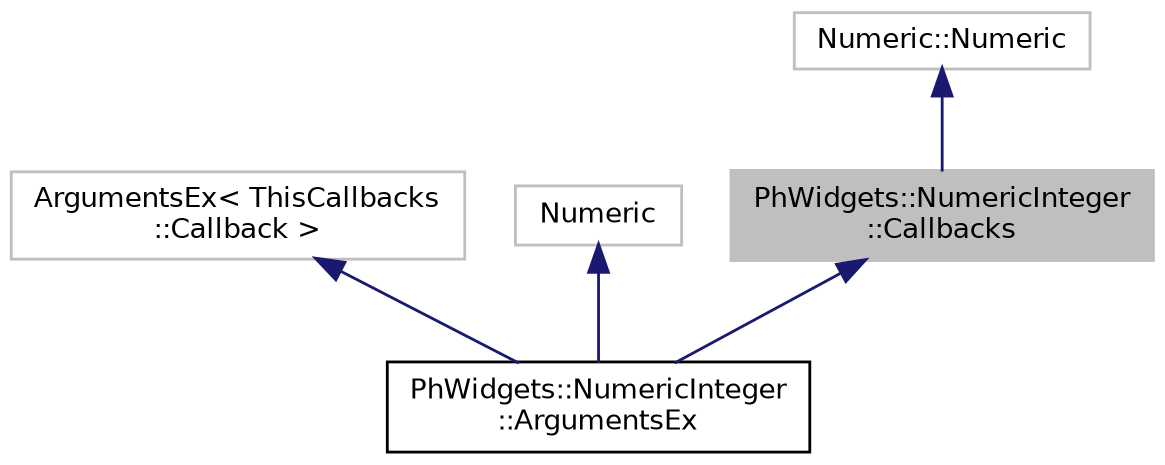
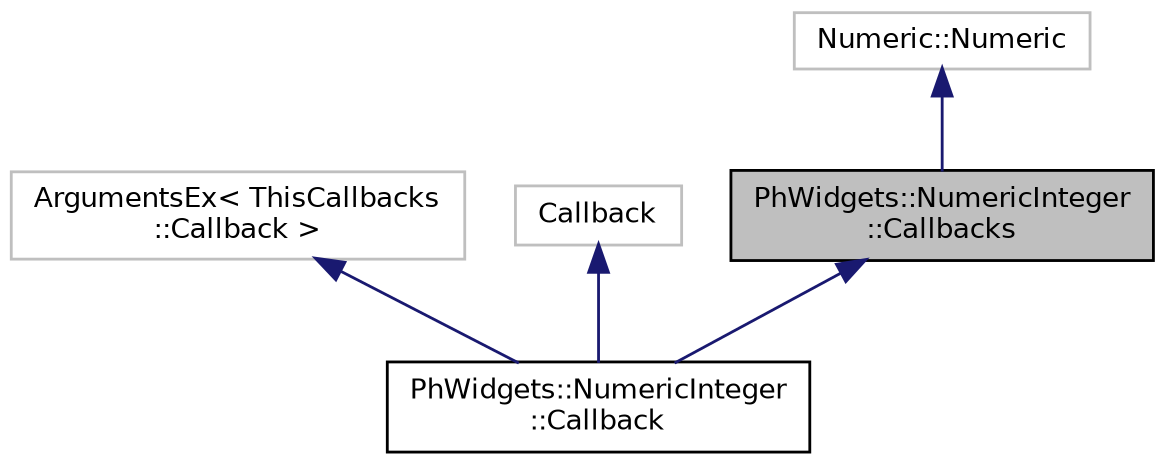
node "Numeric": label "Numeric" -> "Callback"
node "PhWidgets::NumericInteger ::Callbacks": color grey75 -> black
node "PhWidgets::NumericInteger ::ArgumentsEx": label "PhWidgets::NumericInteger ::ArgumentsEx" -> "PhWidgets::NumericInteger ::Callback"
